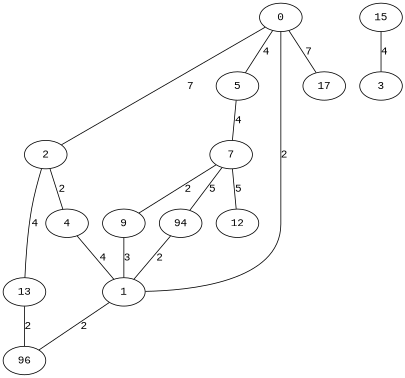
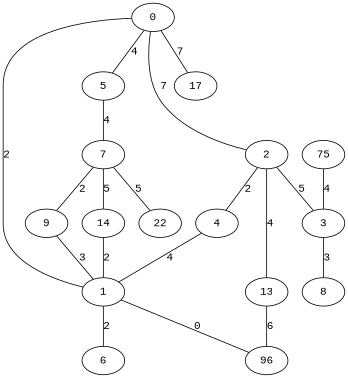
node "15": label "15" -> "75"
edge "2" -- "3": added, label "5"
node "94": label "94" -> "14"
node "12": label "12" -> "22"
node "8": added
edge "13" -- "96": label "2" -> "6"
edge "1" -- "96": label "2" -> "0"
node "6": added
